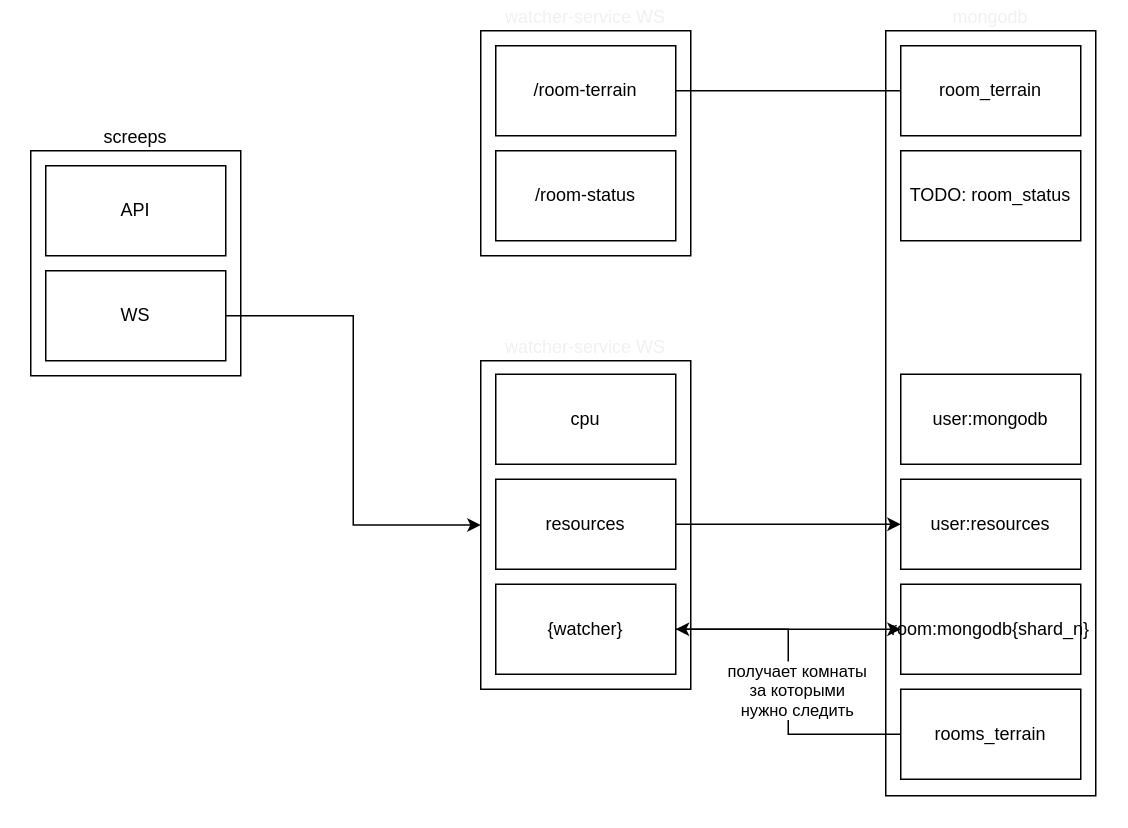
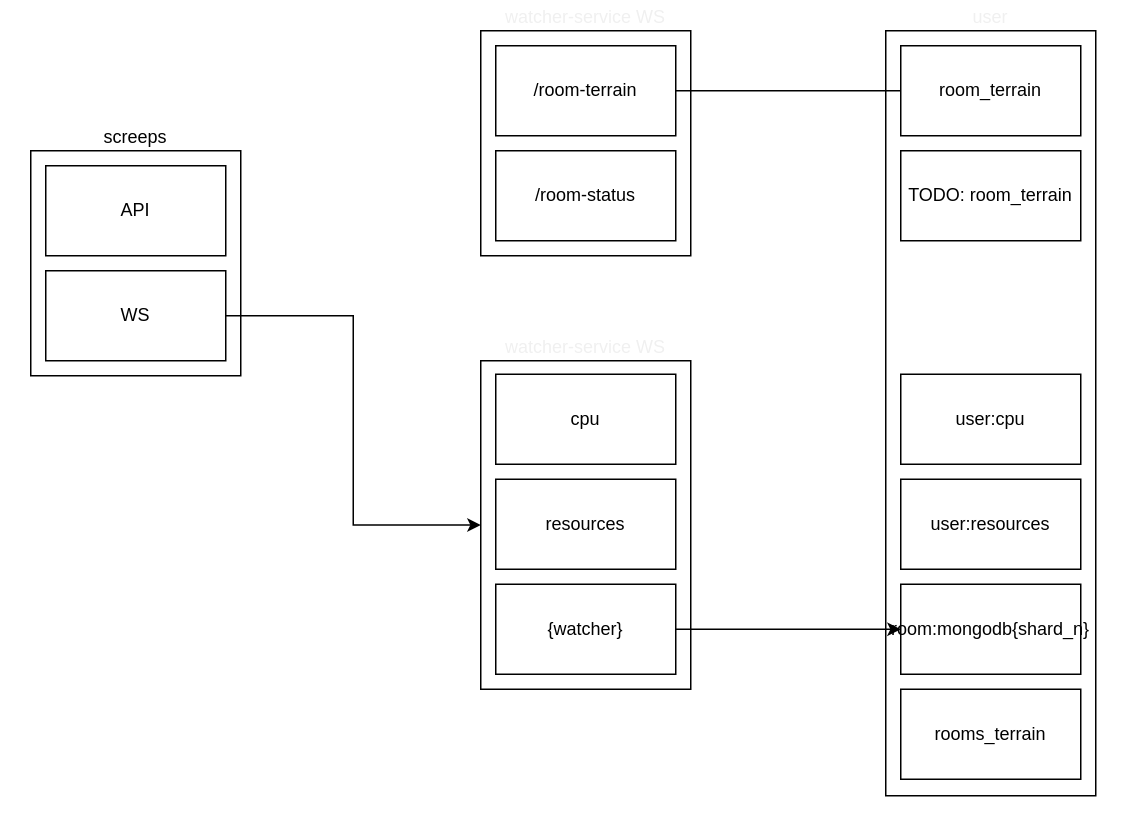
node "mongodb": label "mongodb" -> "user"
node "TODO: room_status": label "TODO: room_status" -> "TODO: room_terrain"
node "user:mongodb": label "user:mongodb" -> "user:cpu"
edge "resources" -> "user:resources": removed
edge "rooms_terrain" -> "{watcher}": removed, label "получает комнаты за которыми нужно следить"
